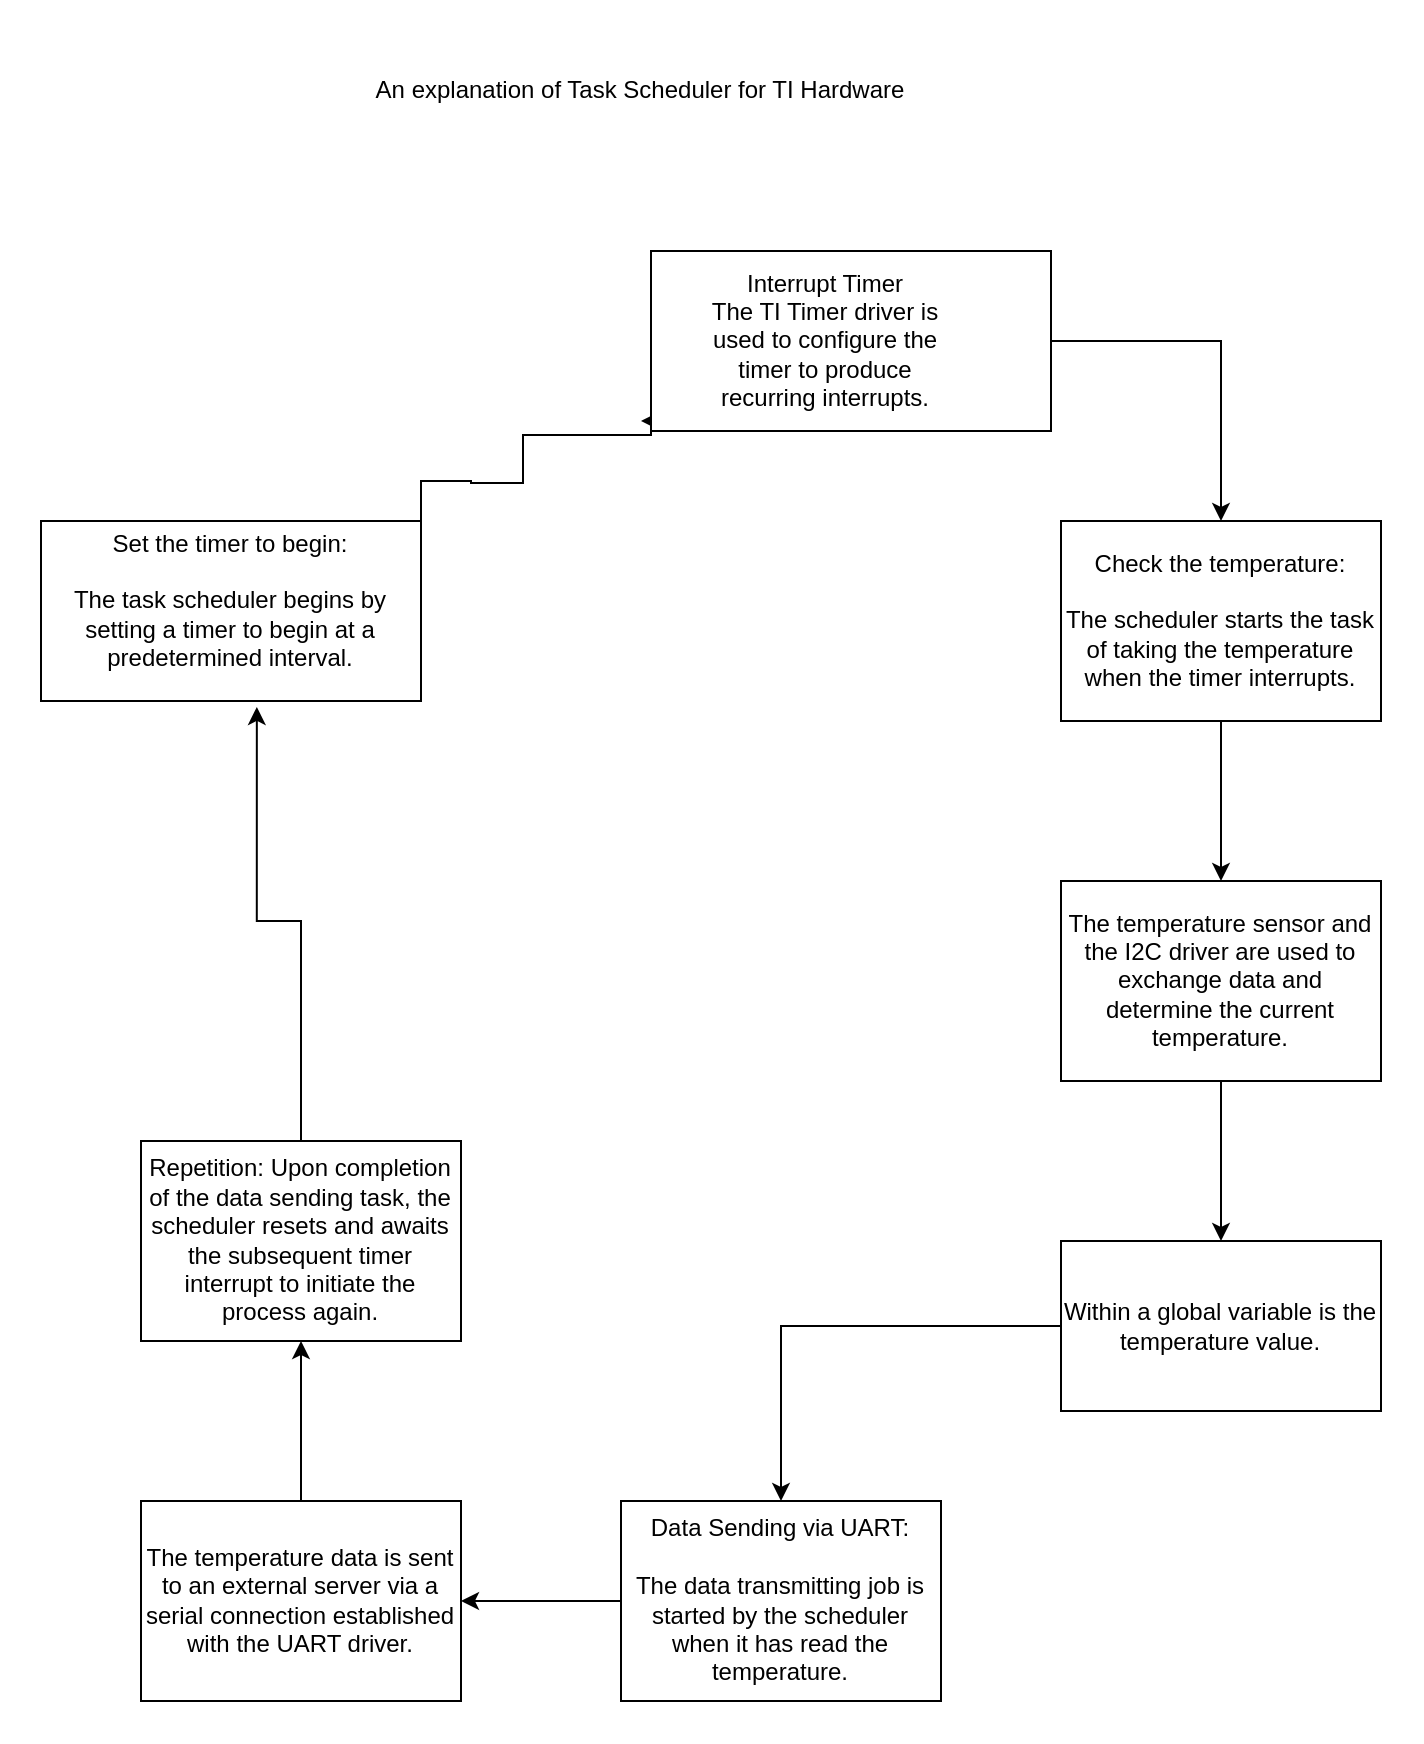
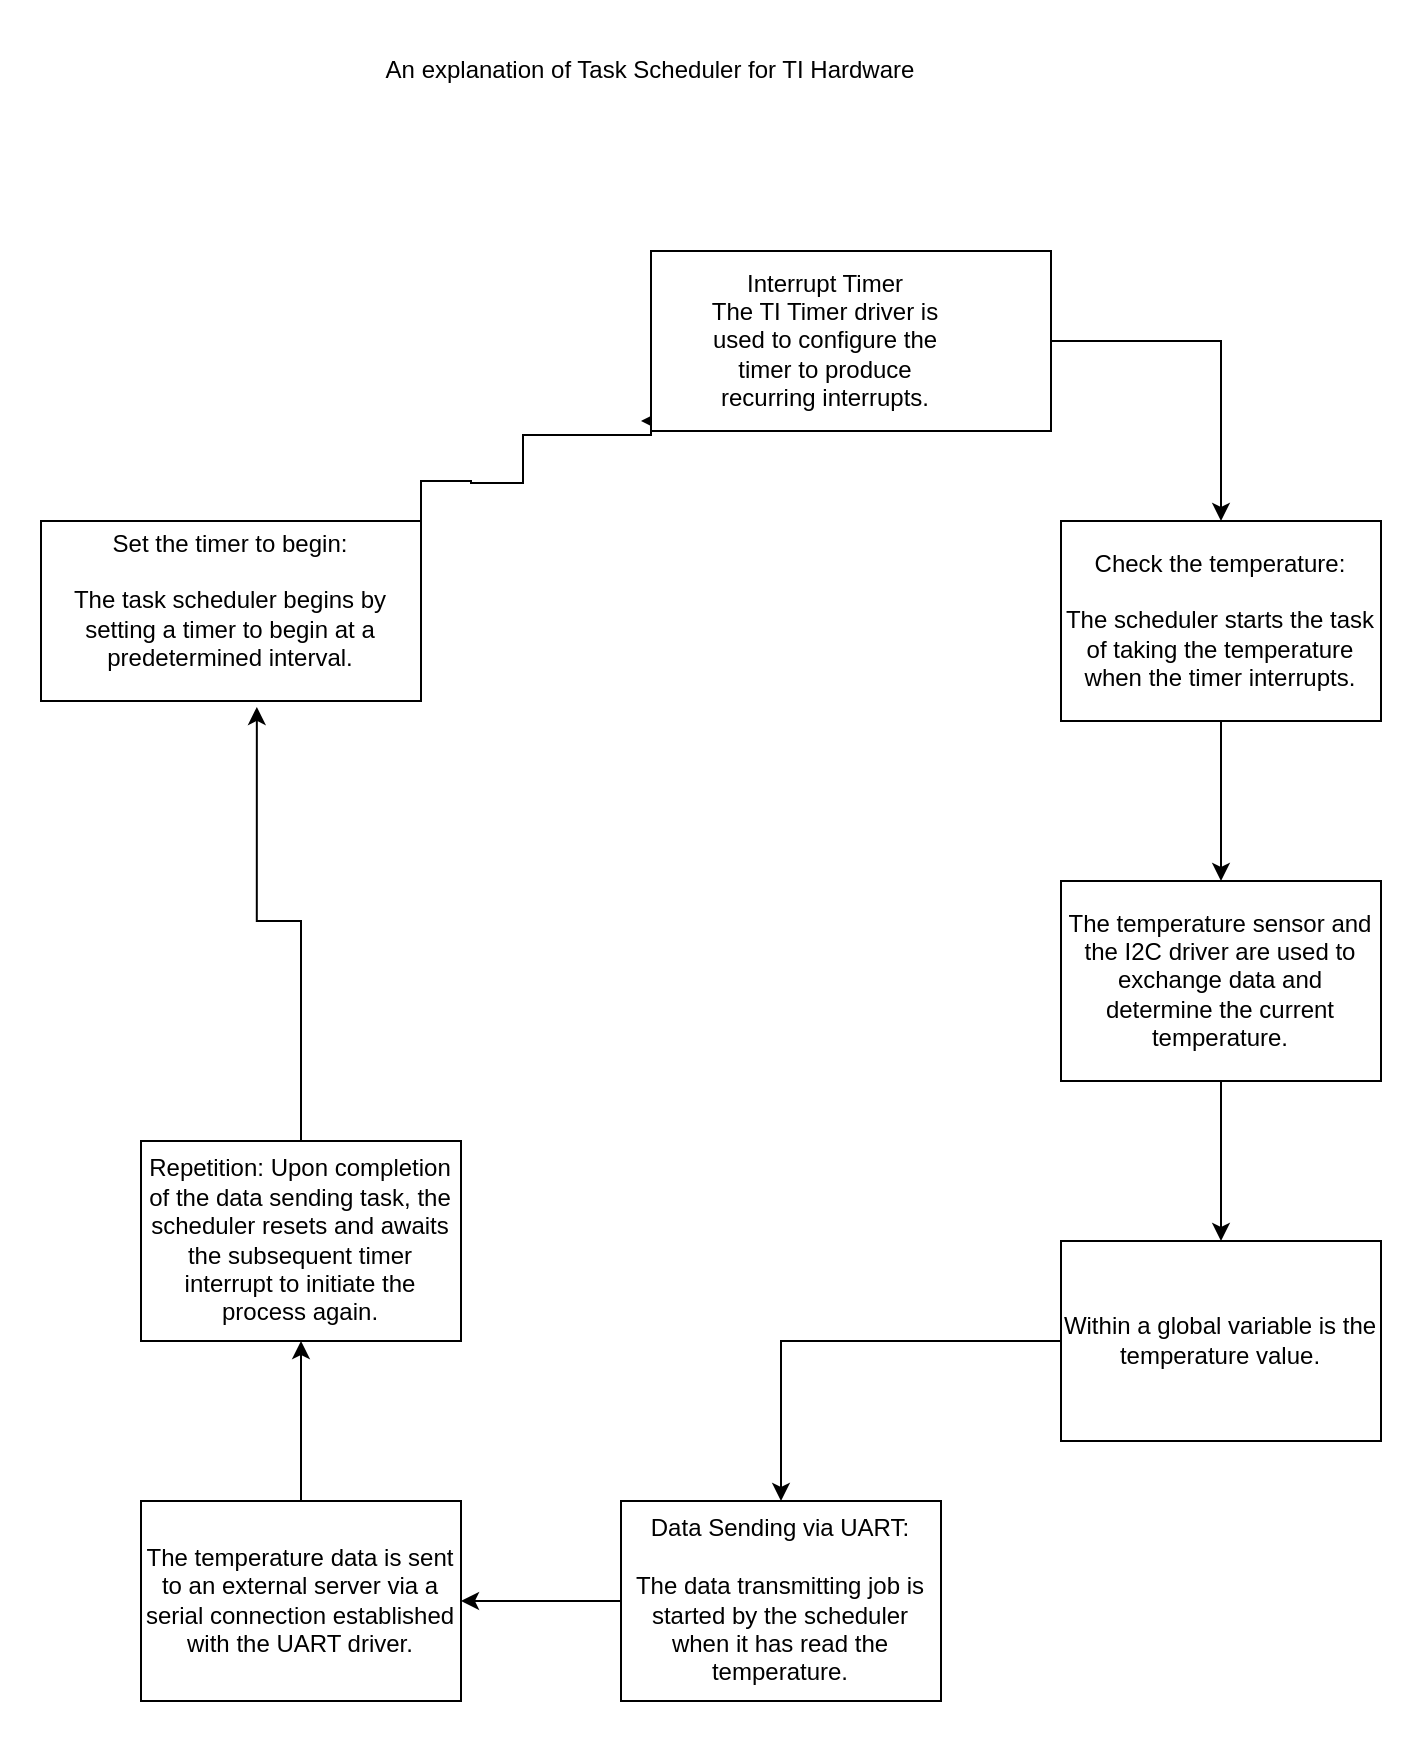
node "An explanation of Task Scheduler for TI Hardware": moved (641, 91) -> (651, 71)
node "Within a global variable is the temperature value.": size 320x170 -> 320x200
